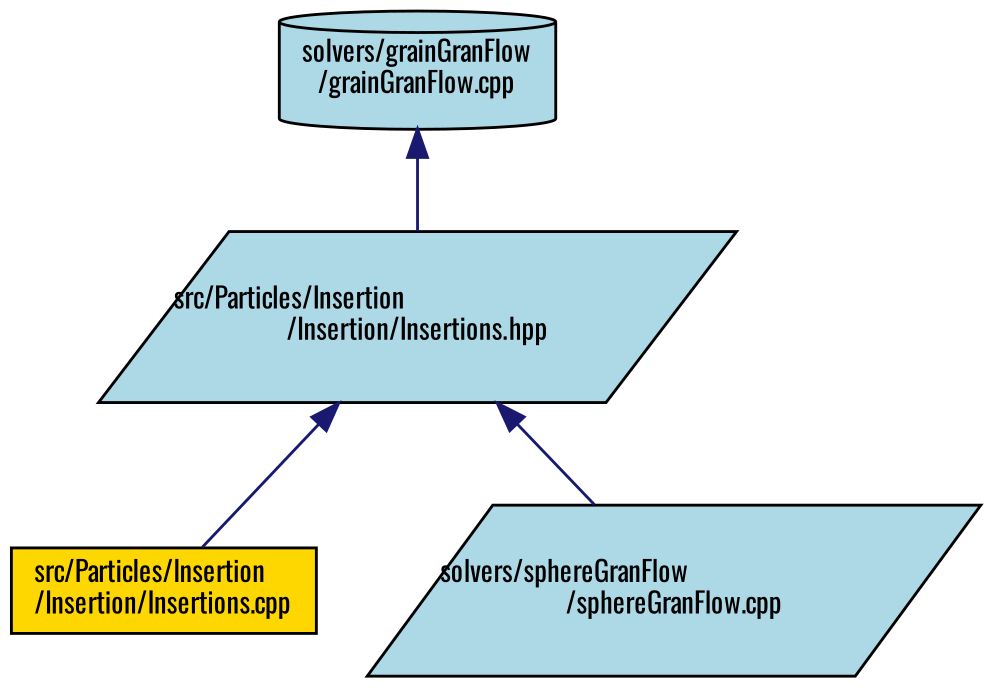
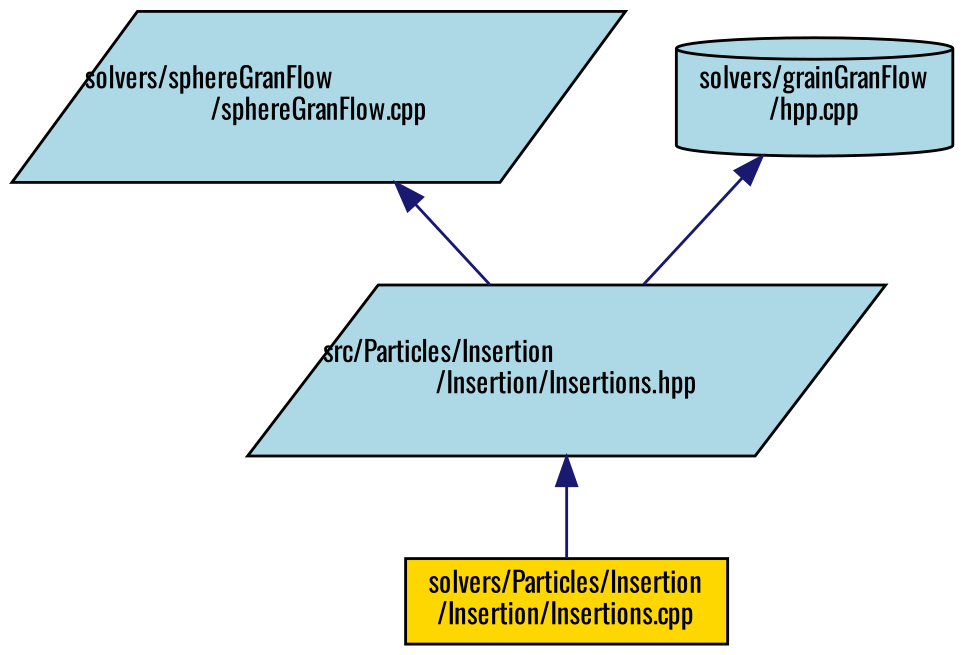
node "solvers/grainGranFlow /grainGranFlow.cpp": label "solvers/grainGranFlow /grainGranFlow.cpp" -> "solvers/grainGranFlow /hpp.cpp"
edge "solvers/sphereGranFlow /sphereGranFlow.cpp" -> "src/Particles/Insertion /Insertion/Insertions.hpp": reversed
node "src/Particles/Insertion /Insertion/Insertions.cpp": label "src/Particles/Insertion /Insertion/Insertions.cpp" -> "solvers/Particles/Insertion /Insertion/Insertions.cpp"
